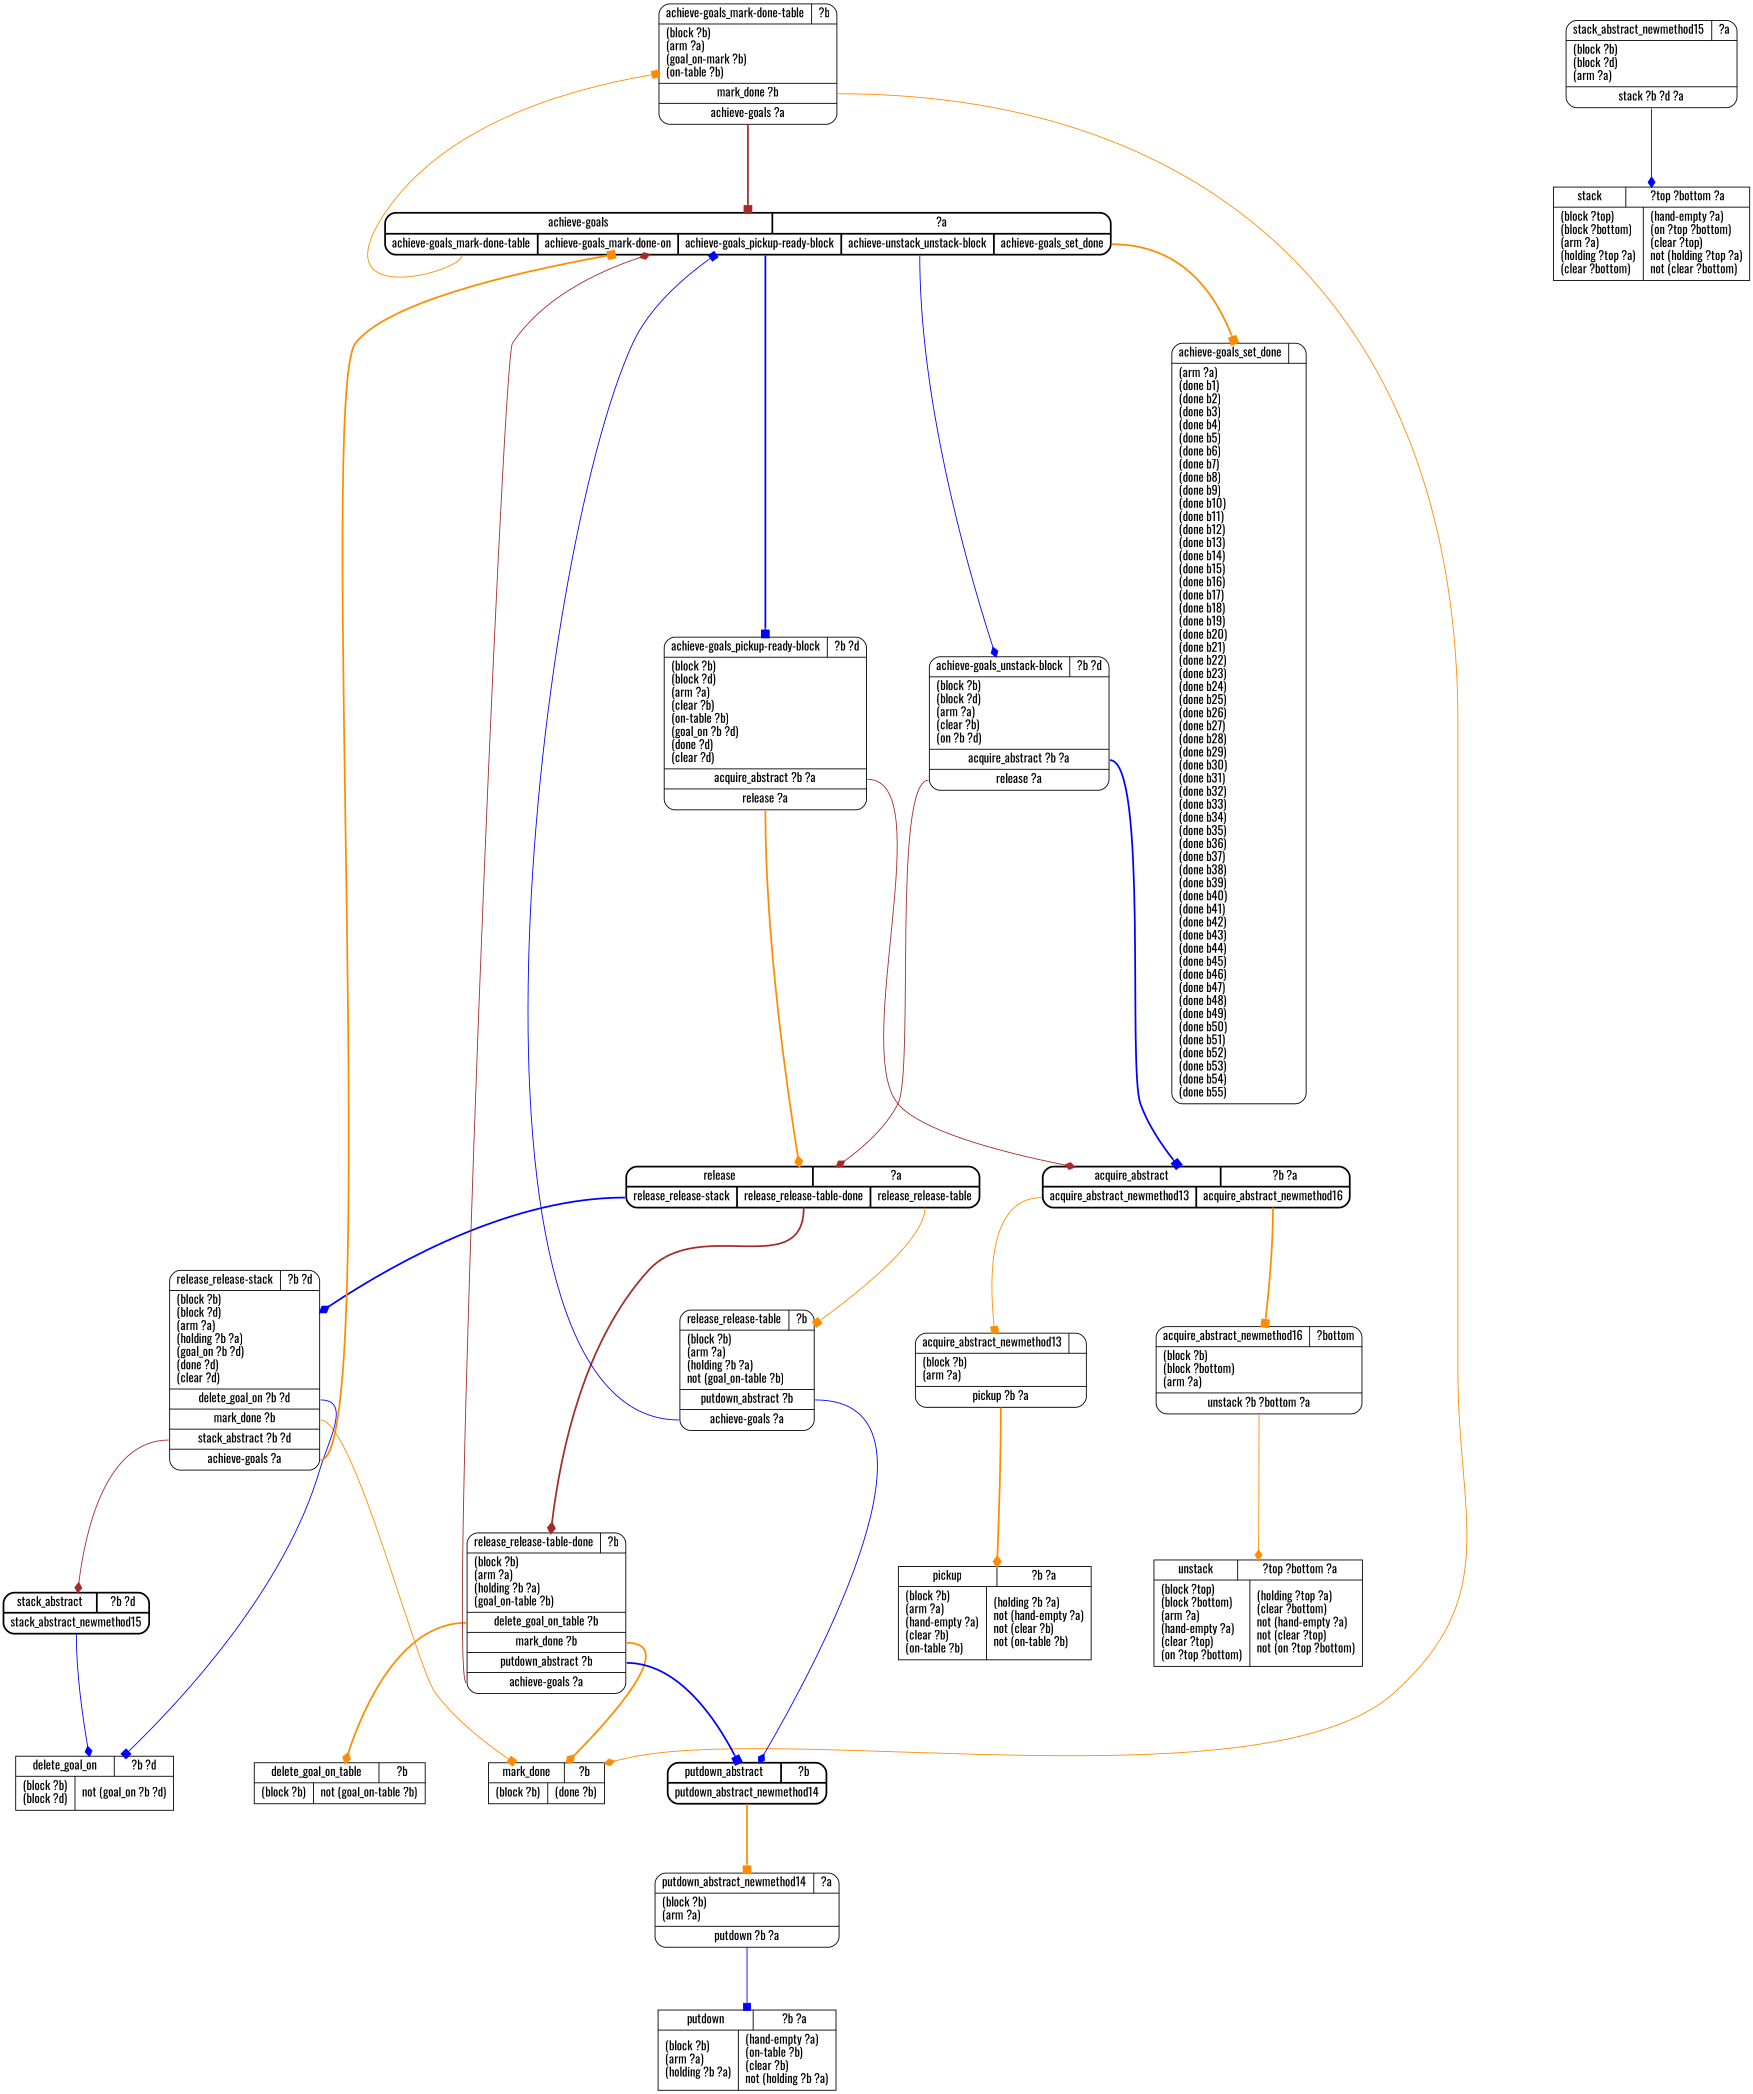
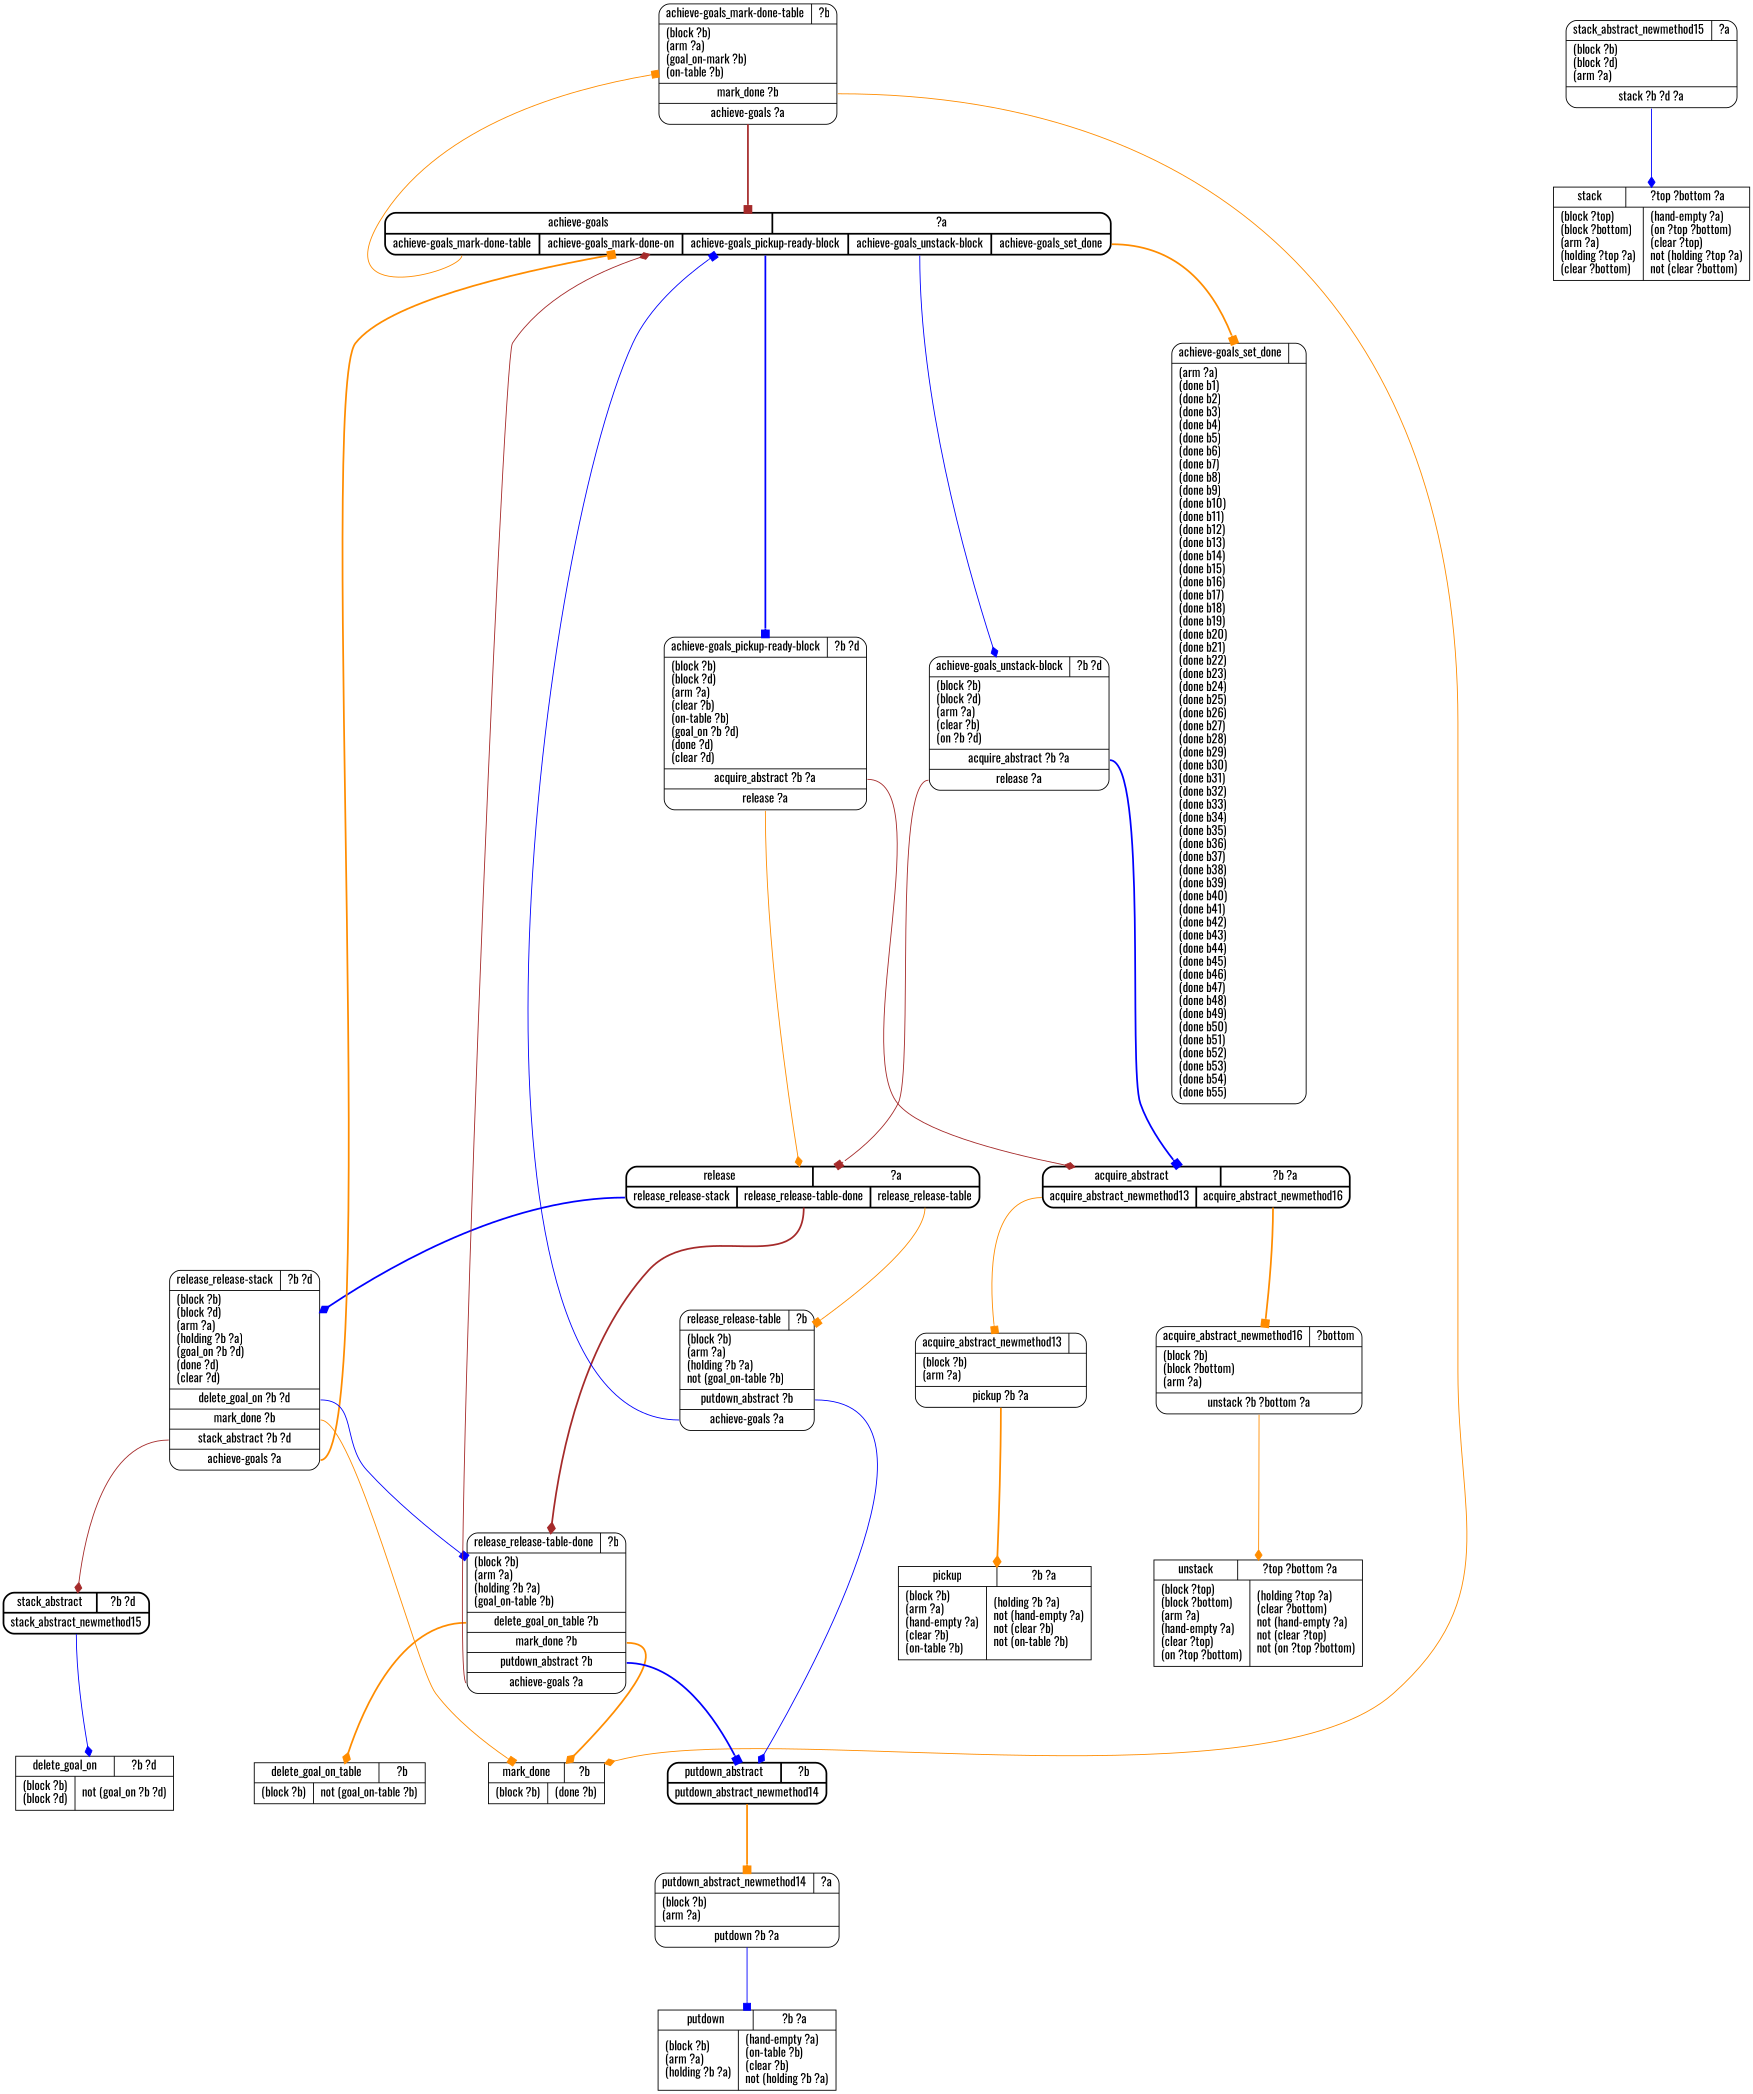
node "achieve-goals": text "achieve-unstack_unstack-block" -> "achieve-goals_unstack-block"
edge "achieve-goals_unstack-block" -> "release": arrowhead diamond -> box
edge "achieve-goals_pickup-ready-block" -> "release": style bold -> solid
edge "release_release-stack" -> "delete_goal_on": now "release_release-stack" -> "release_release-table-done"
